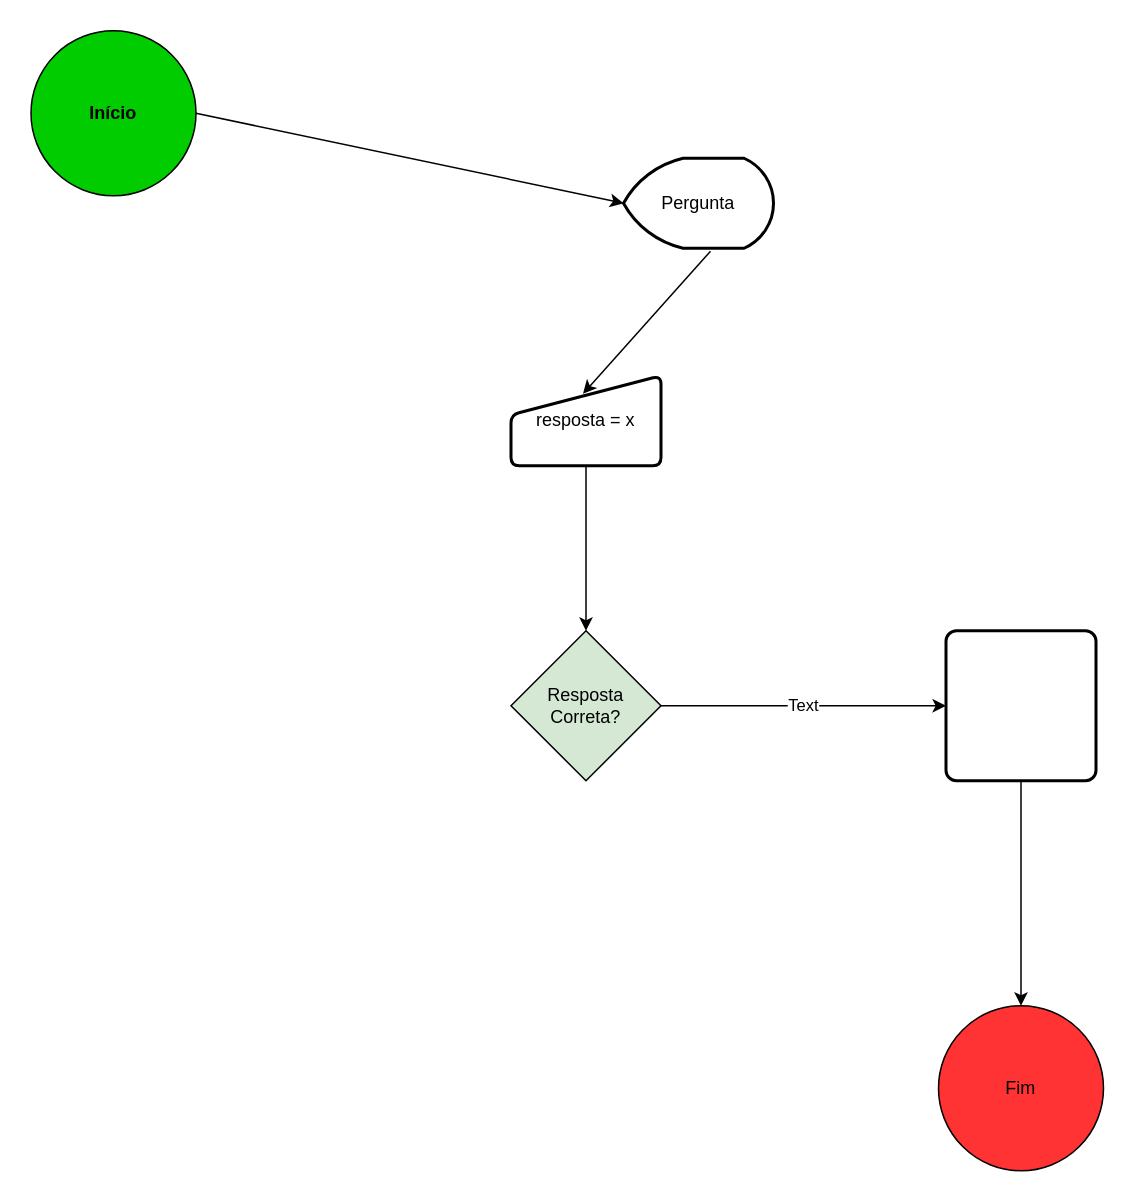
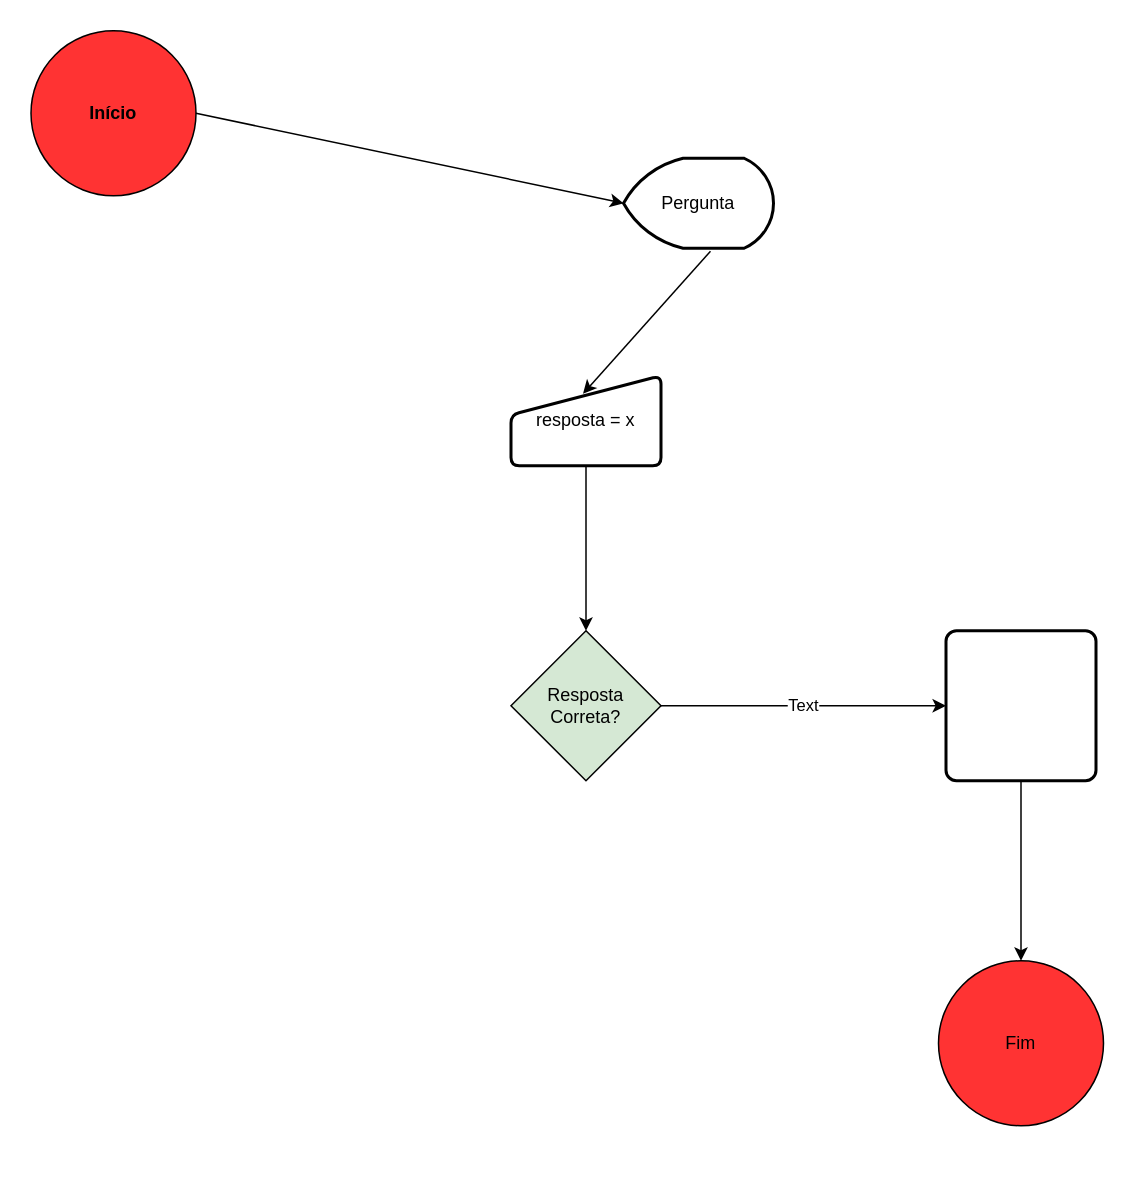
node "Início": fillcolor #00cc00 -> #ff3333
node "Fim": moved (1021, 1088) -> (1021, 1043)
